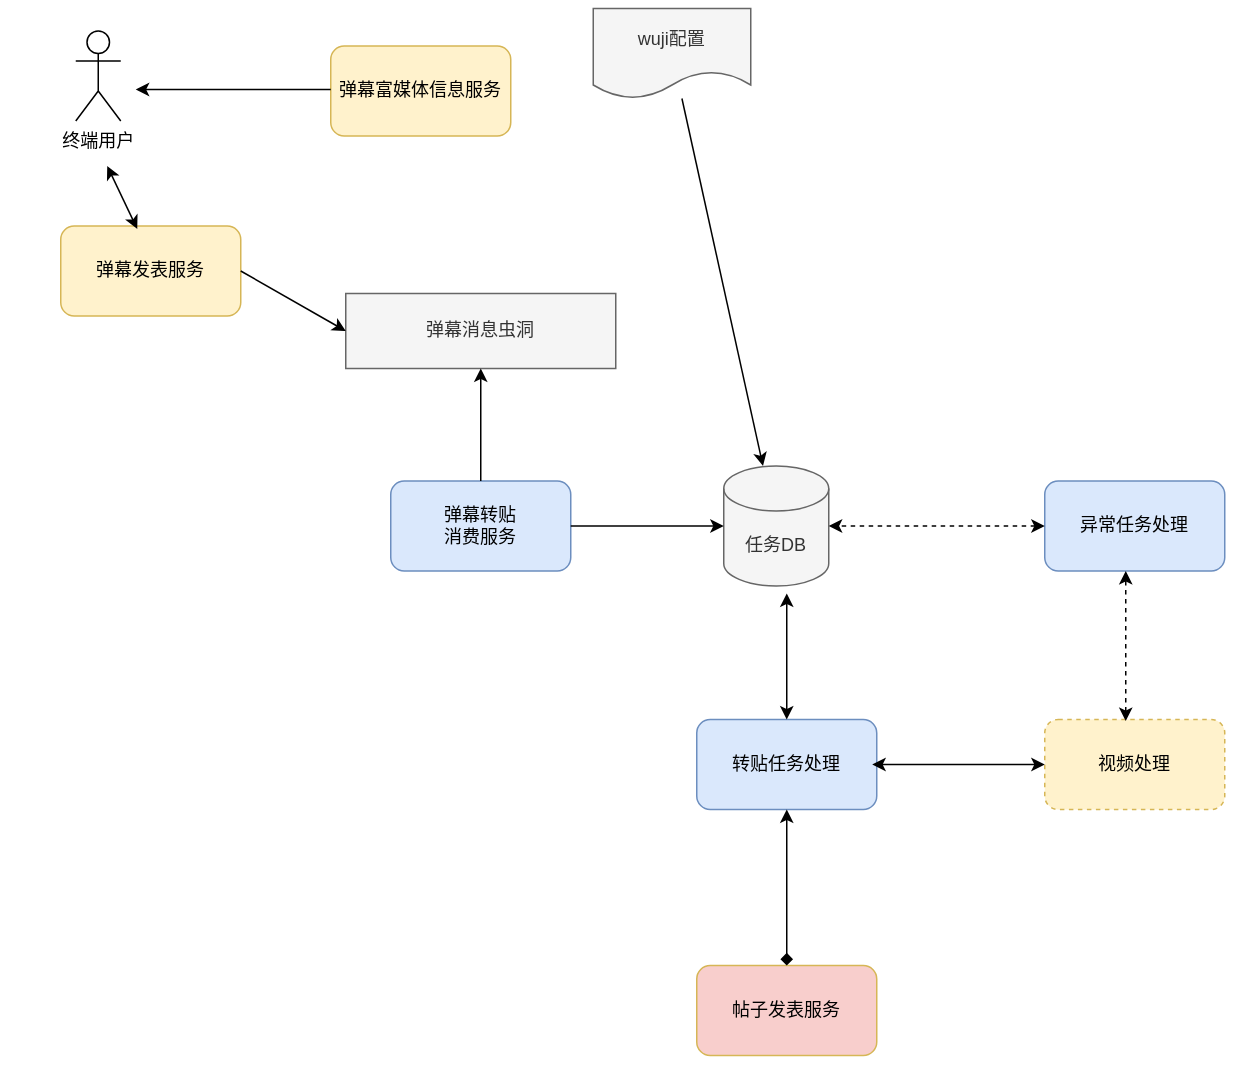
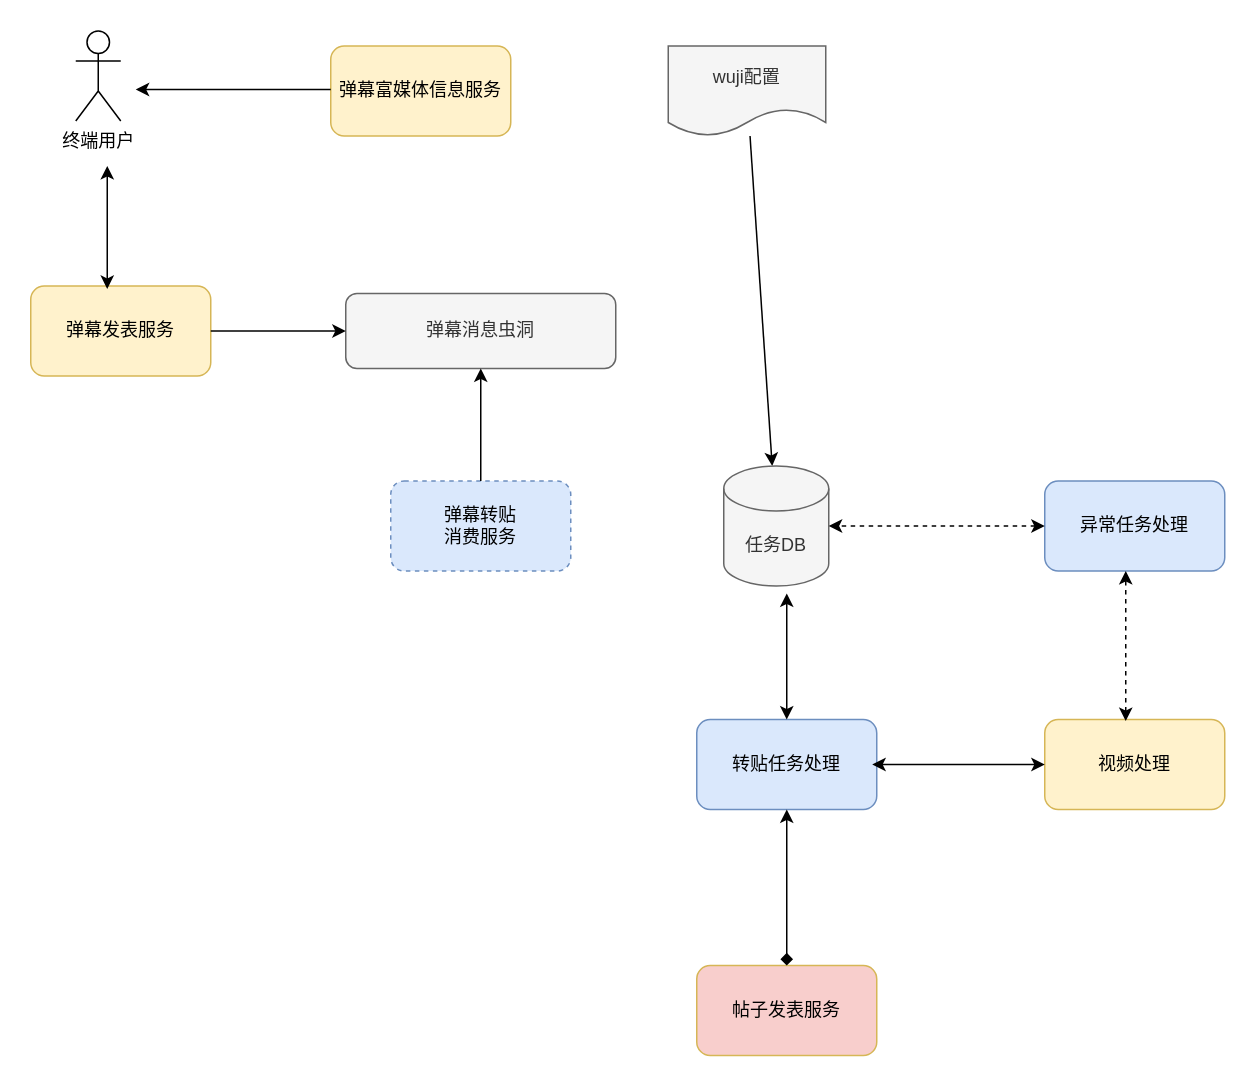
node "wuji配置": moved (672, 53) -> (747, 91)
node "弹幕发表服务": moved (151, 271) -> (121, 331)
node "弹幕消息虫洞": shape rectangle -> rounded rectangle
node "弹幕转贴 消费服务": style solid -> dashed
edge "弹幕转贴 消费服务" -> "任务DB": removed
node "视频处理": style dashed -> solid
